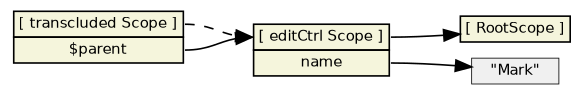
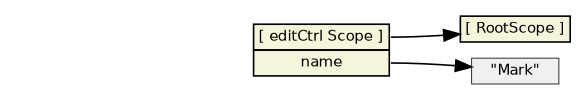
node "[ transcluded Scope ]": removed
